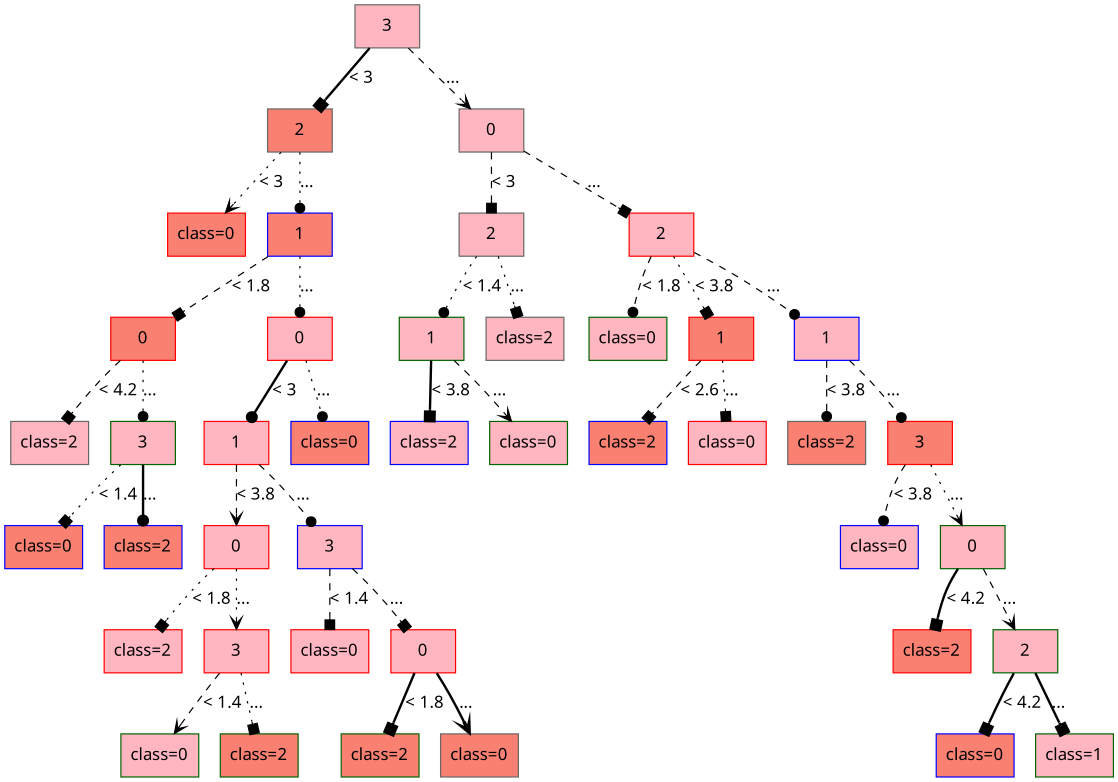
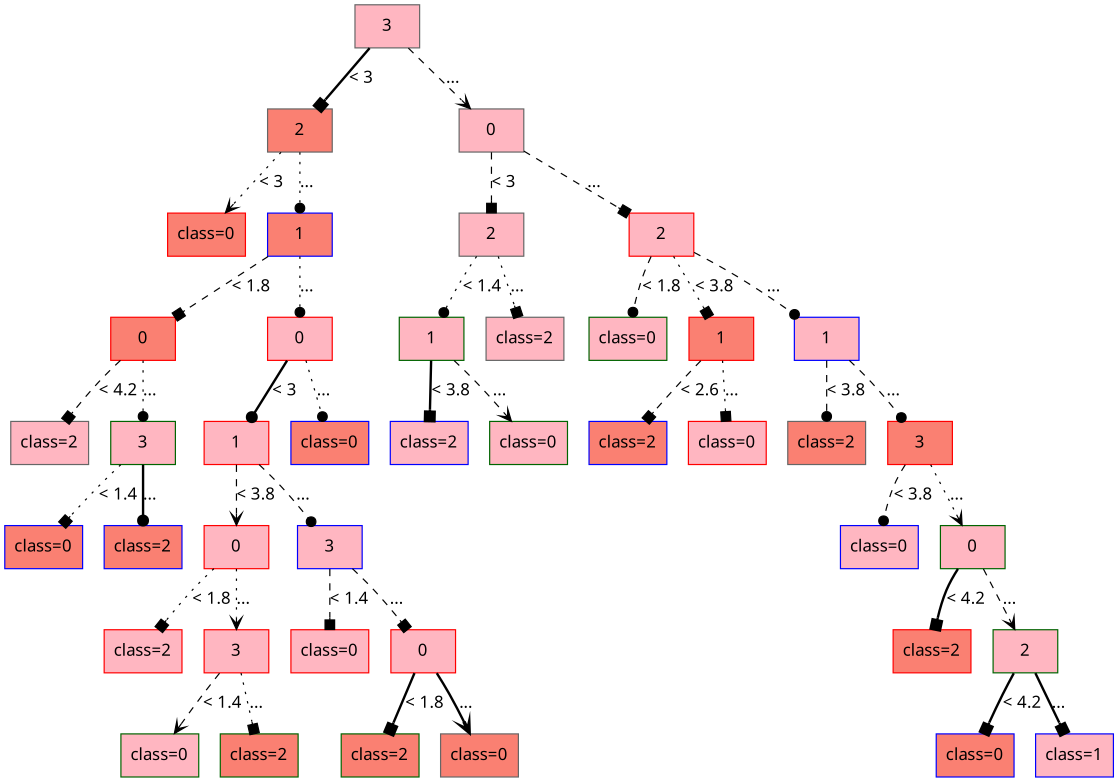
node "class=1": color darkgreen -> blue
